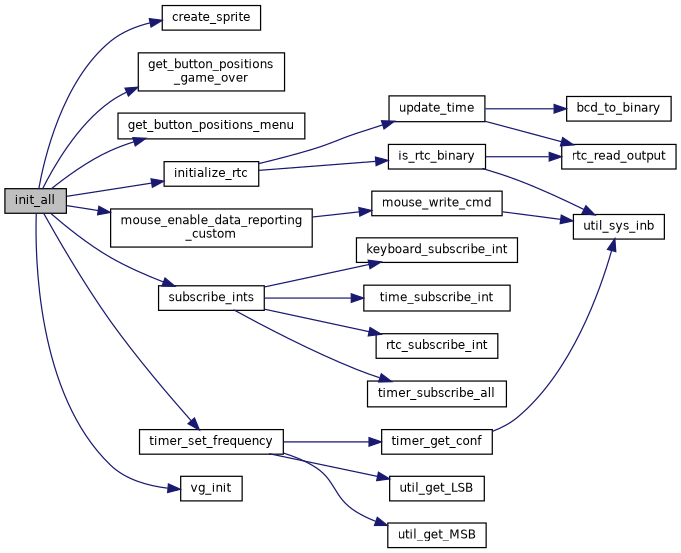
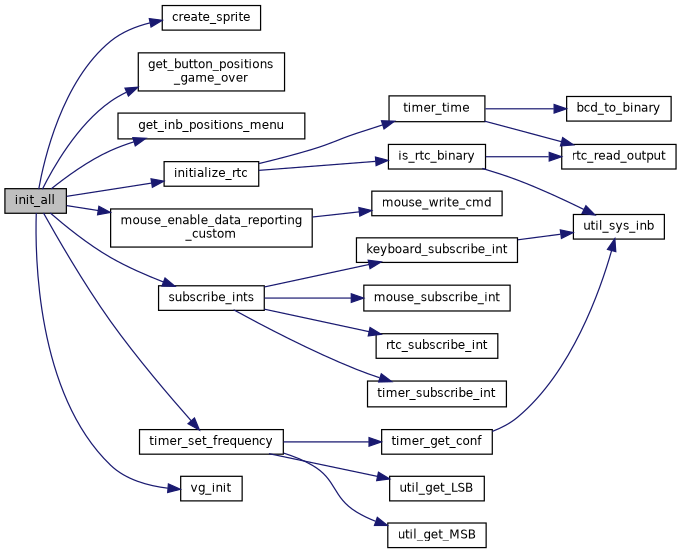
node "update_time": label "update_time" -> "timer_time"
node "get_button_positions_menu": label "get_button_positions_menu" -> "get_inb_positions_menu"
edge "mouse_write_cmd" -> "util_sys_inb": now "keyboard_subscribe_int" -> "util_sys_inb"
node "time_subscribe_int": label "time_subscribe_int" -> "mouse_subscribe_int"
node "timer_subscribe_all": label "timer_subscribe_all" -> "timer_subscribe_int"
